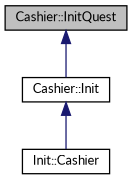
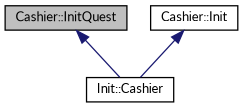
edge "Cashier::Init" -> "Cashier::InitQuest": now "Init::Cashier" -> "Cashier::InitQuest"
